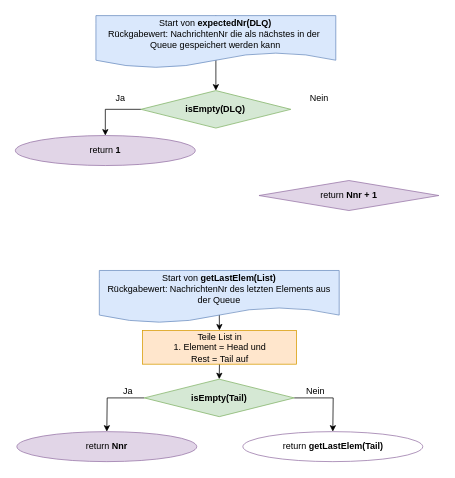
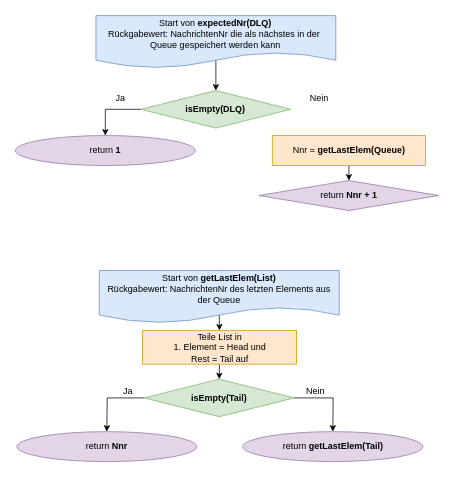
node "Nnr = getLastElem(Queue)": added
edge "Nnr = getLastElem(Queue)" -> "return Nnr + 1": added
node "return getLastElem(Tail)": fillcolor #ffffff -> #e1d5e7
